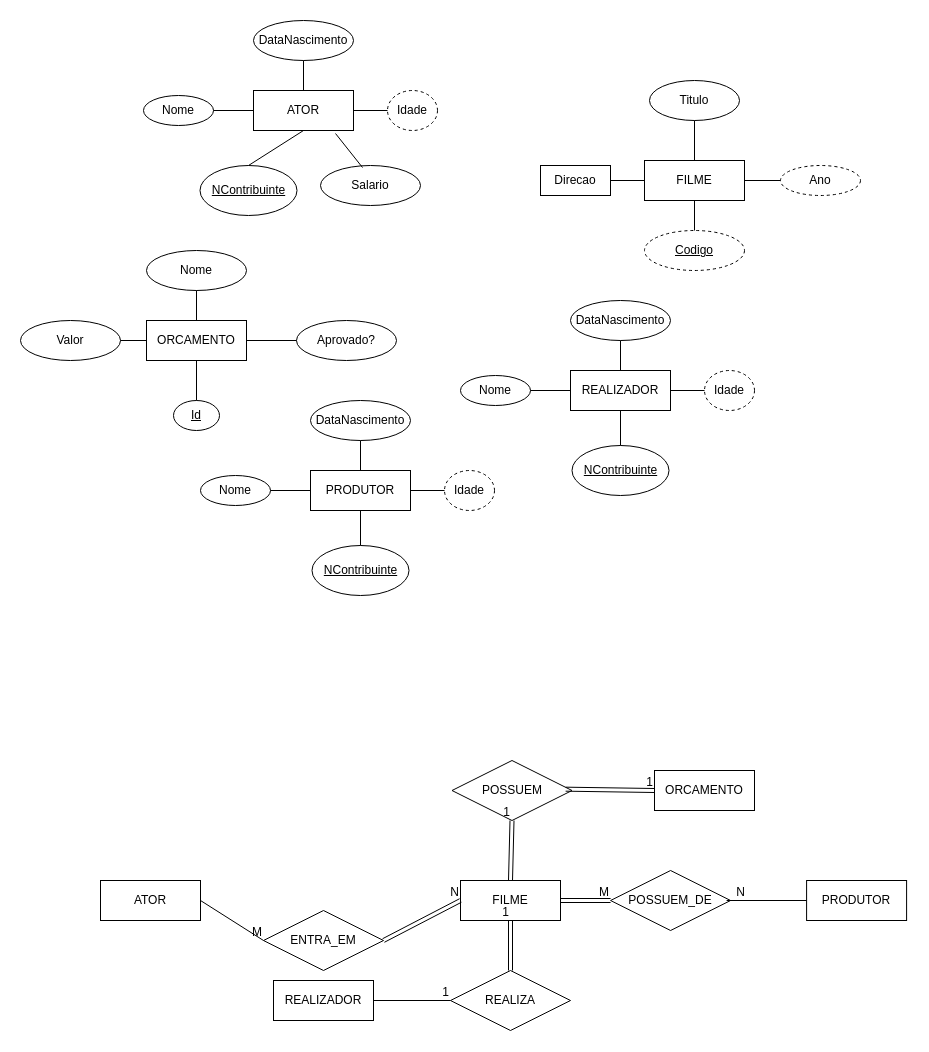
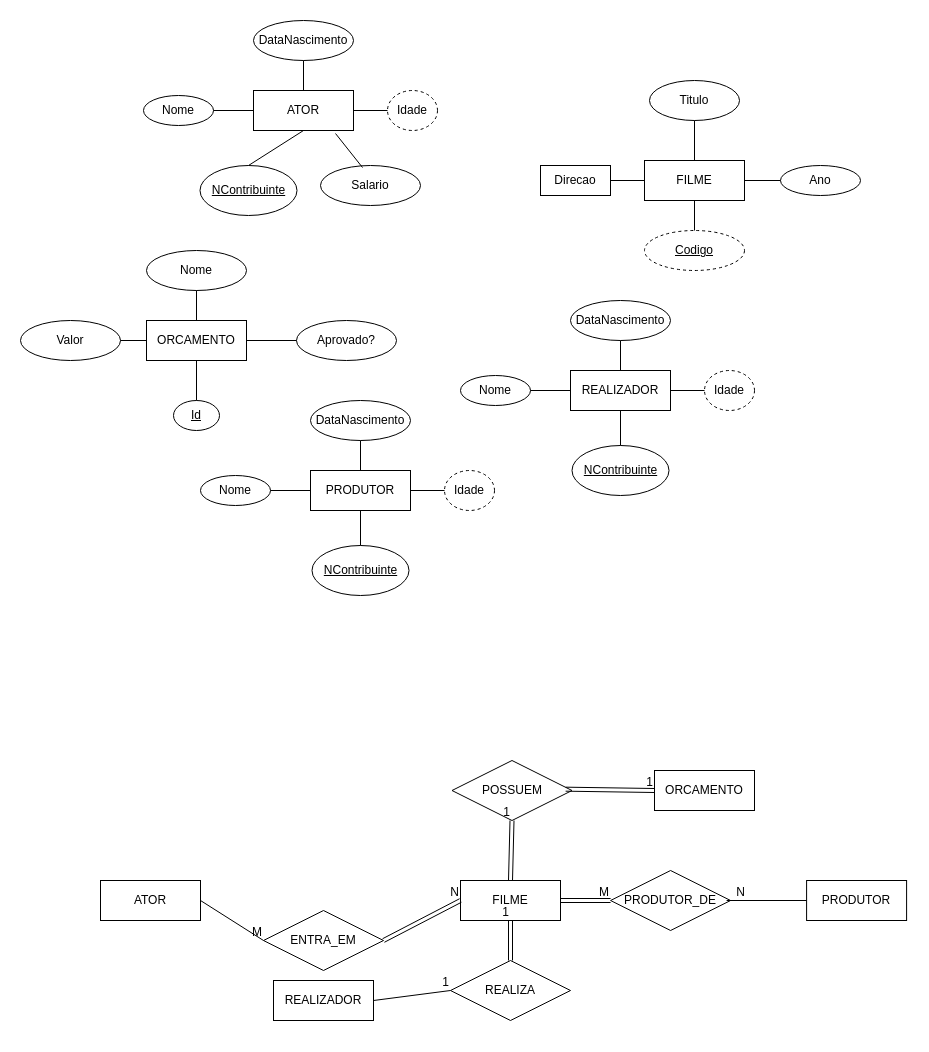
node "Ano": style dashed -> solid
node "POSSUEM_DE": label "POSSUEM_DE" -> "PRODUTOR_DE"
node "REALIZA": moved (511, 1001) -> (511, 991)
